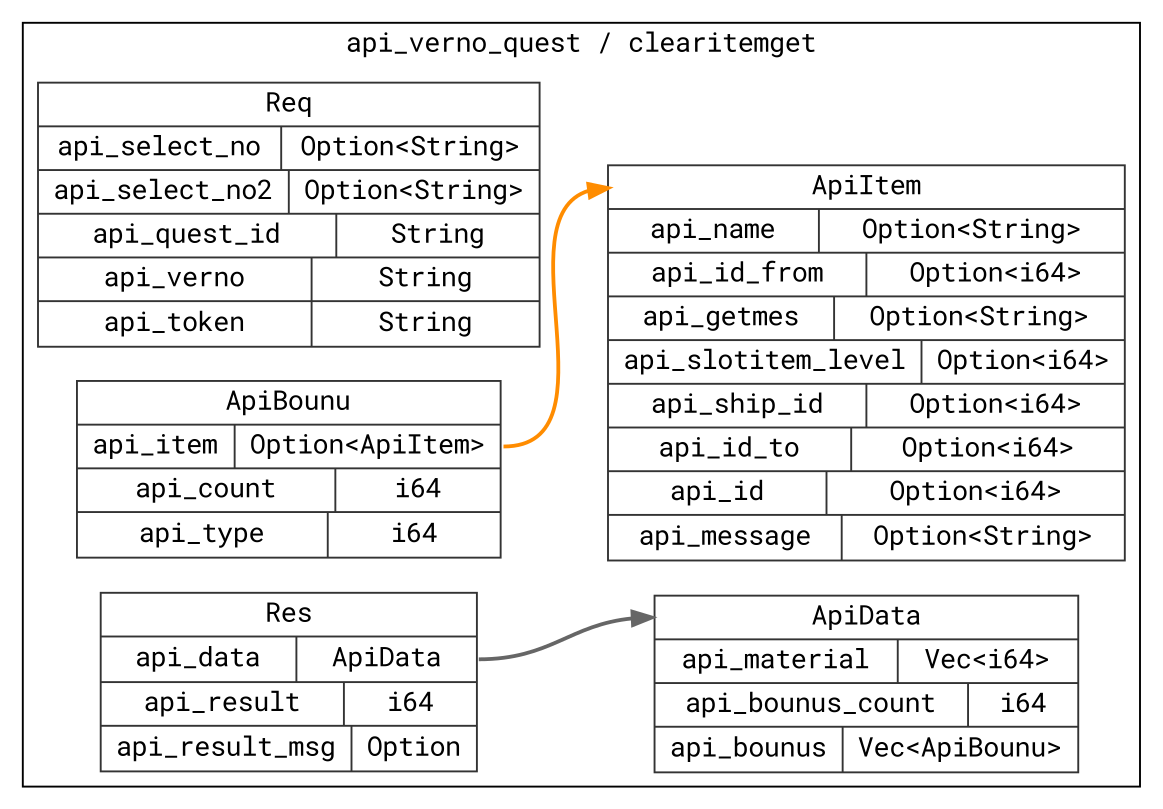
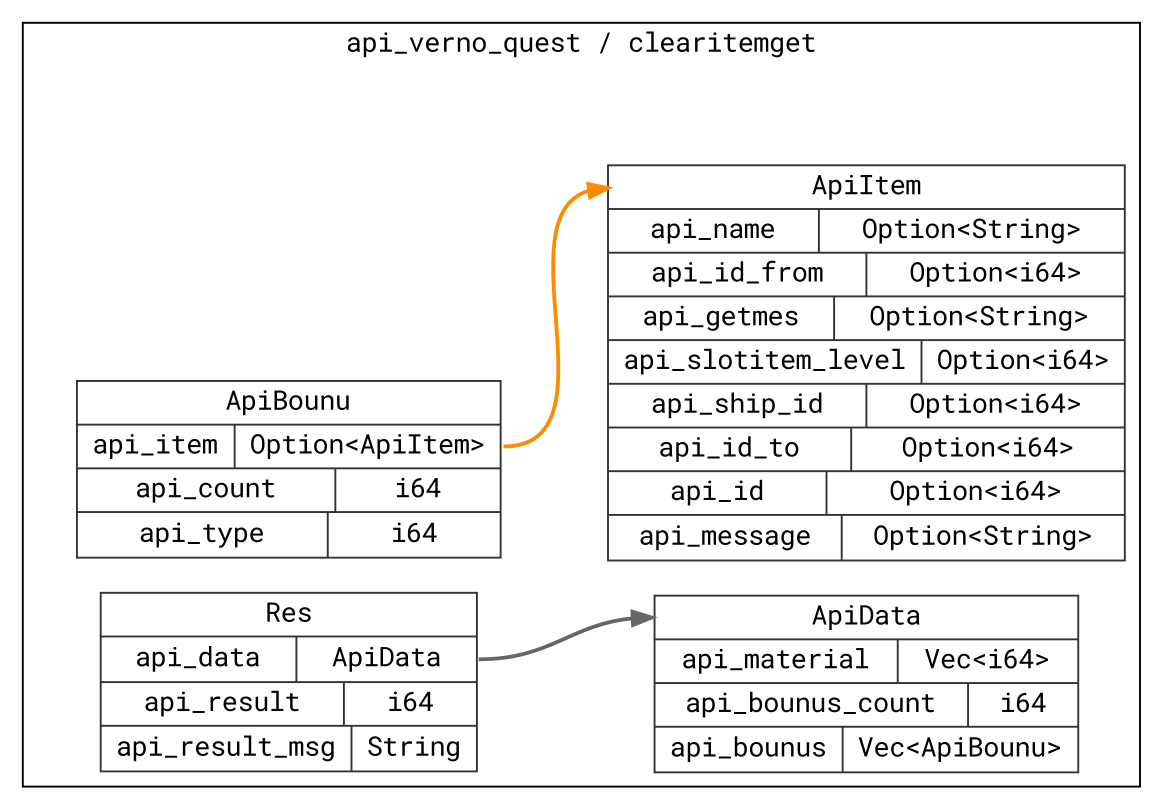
node "Req": removed
node "Res": text "Option" -> "String"
